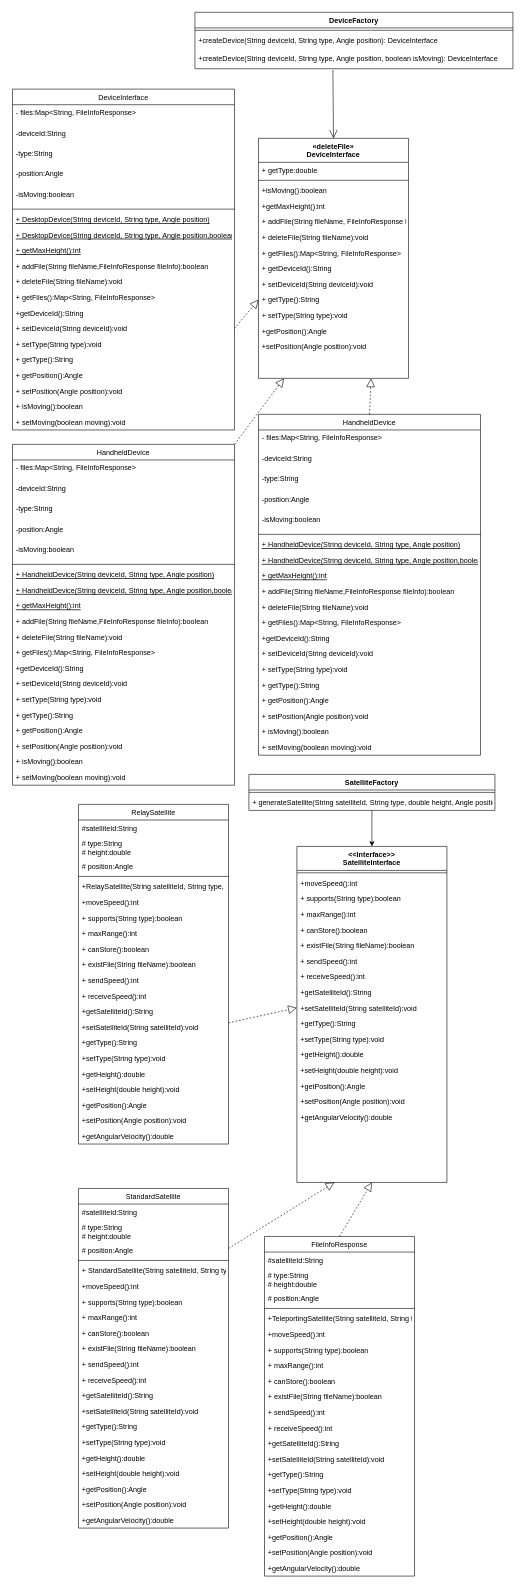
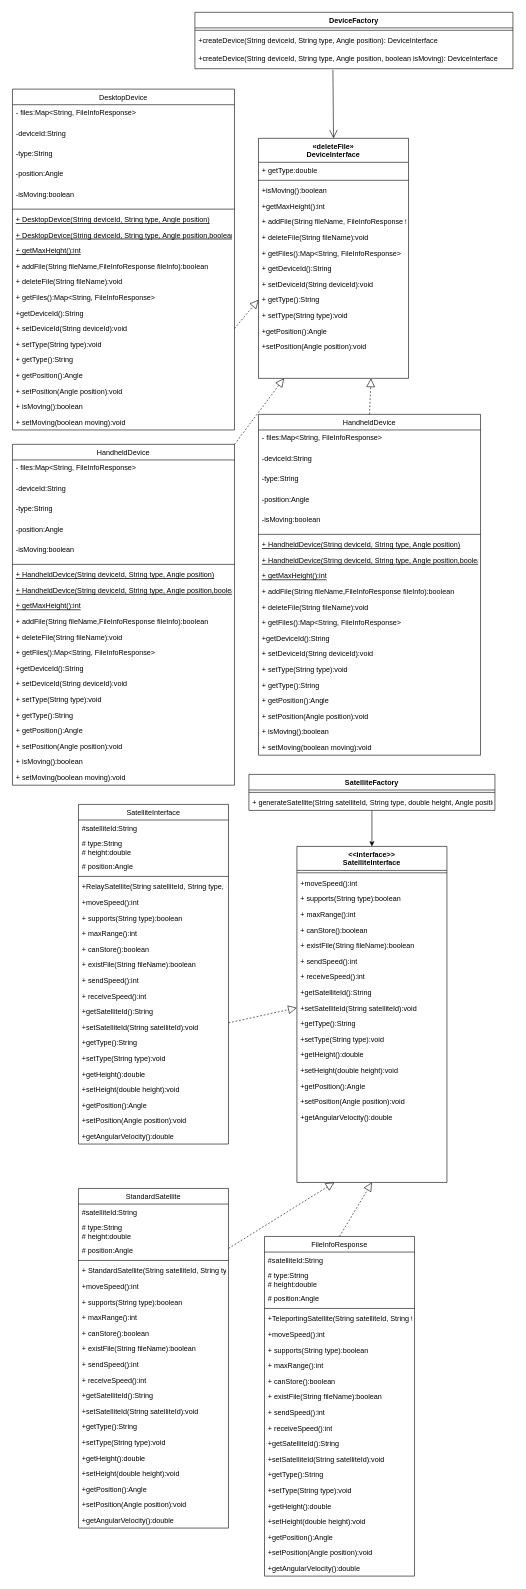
node "DeviceInterface": label "DeviceInterface" -> "DesktopDevice"
node "RelaySatellite": label "RelaySatellite" -> "SatelliteInterface"
